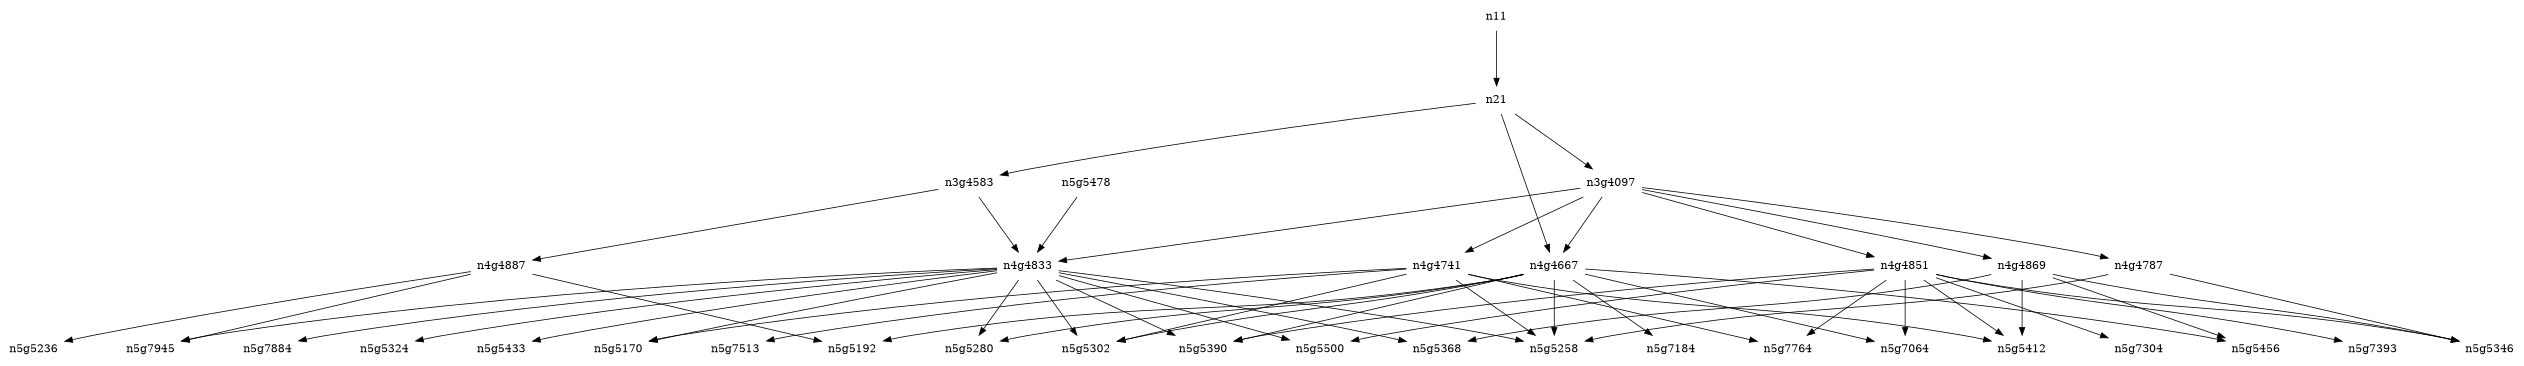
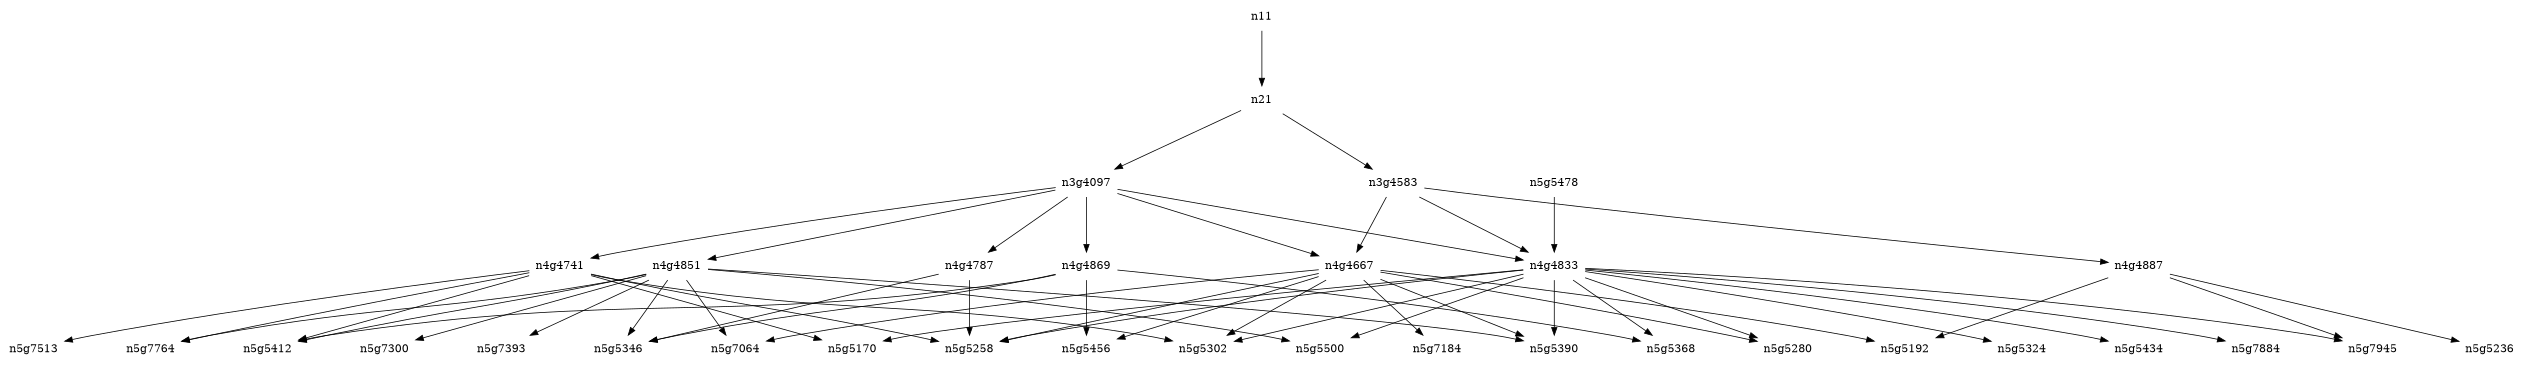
edge "n21" -> "n4g4667": now "n3g4583" -> "n4g4667"
node "n5g5433": label "n5g5433" -> "n5g5434"
node "n5g7304": label "n5g7304" -> "n5g7300"
